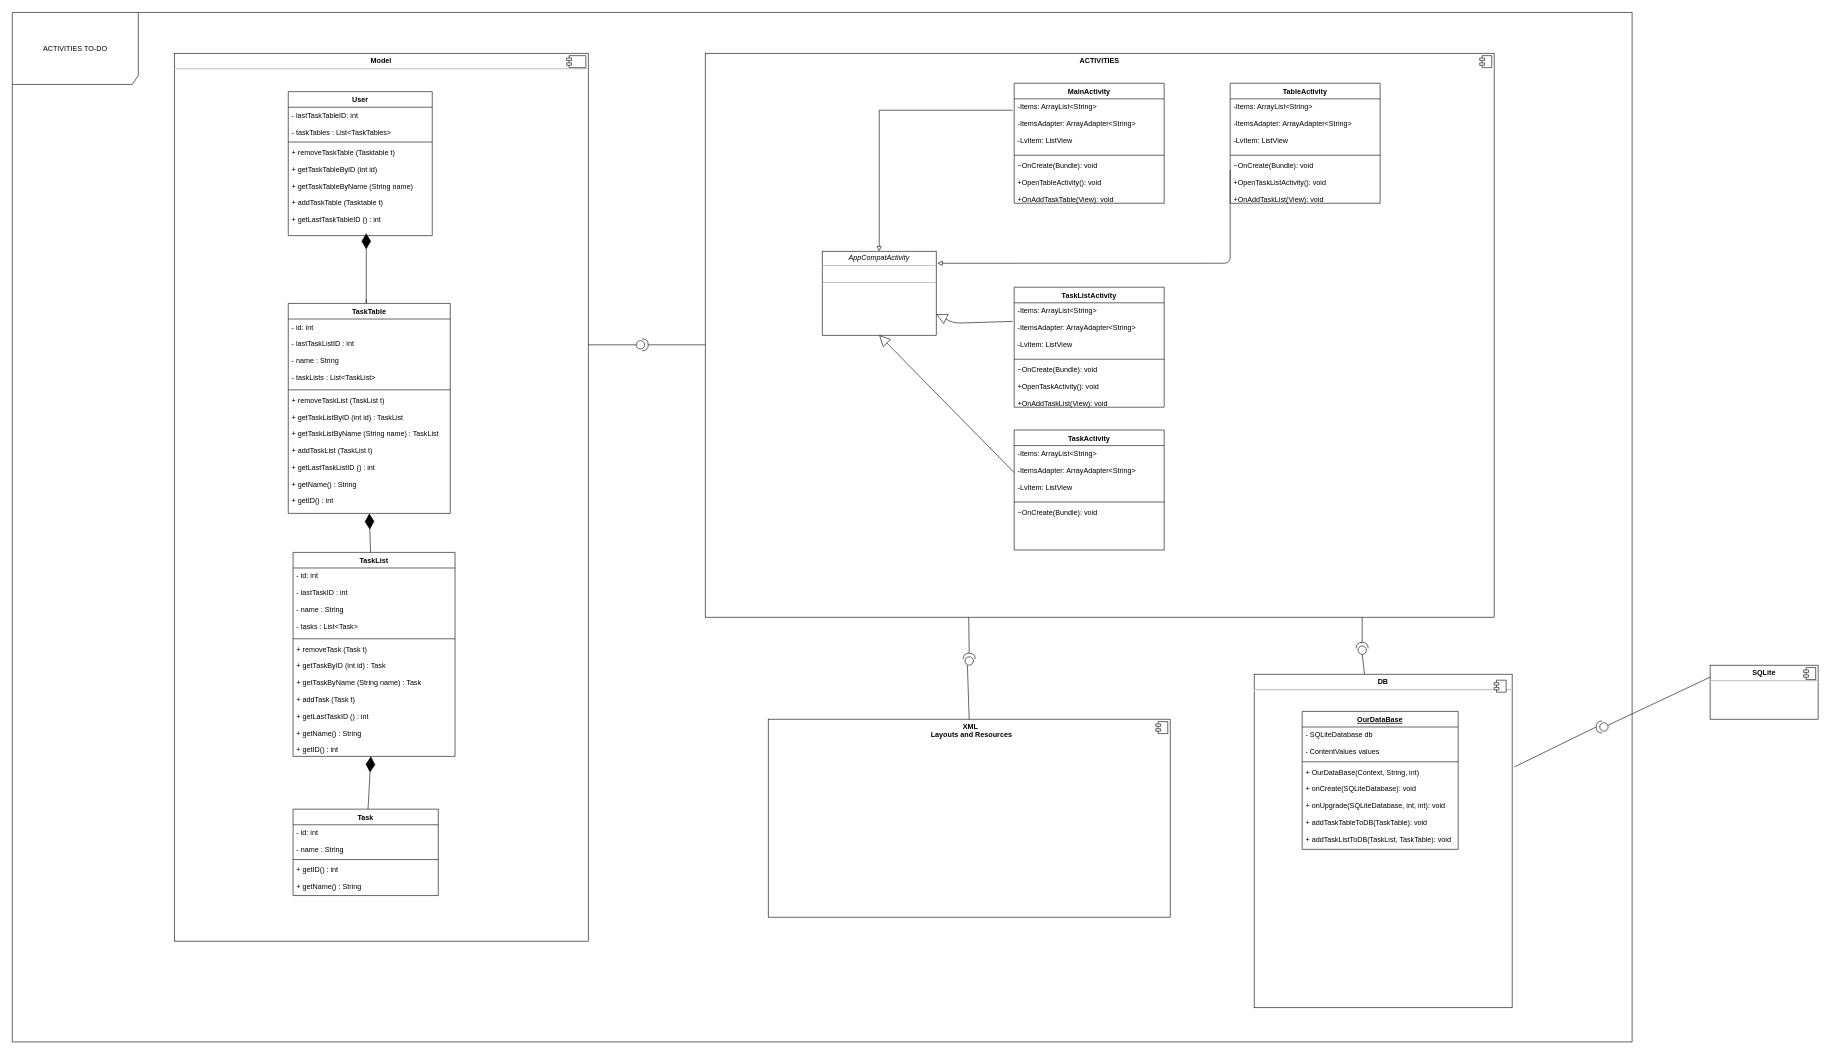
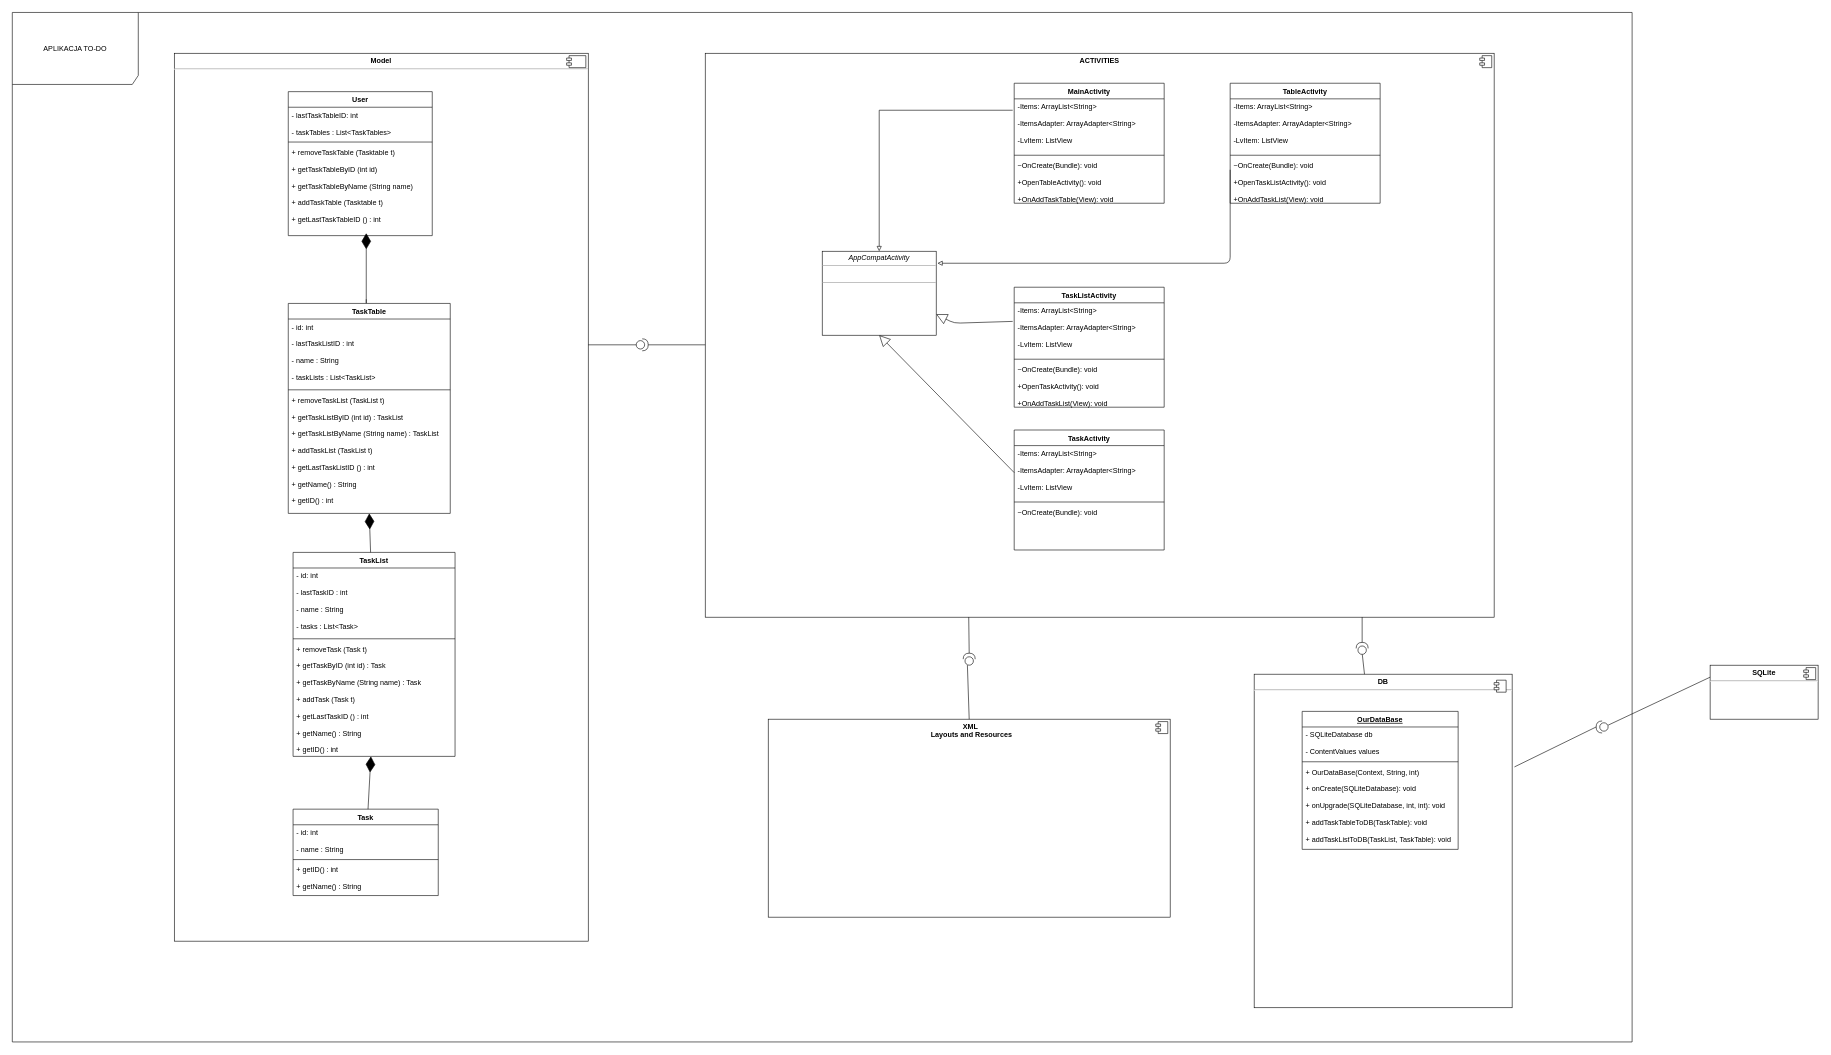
node "ACTIVITIES TO-DO": label "ACTIVITIES TO-DO" -> "APLIKACJA TO-DO"
